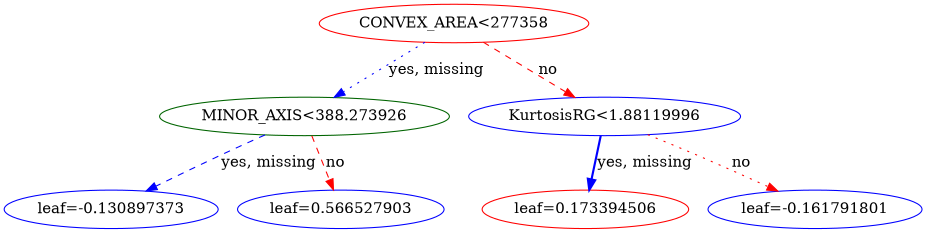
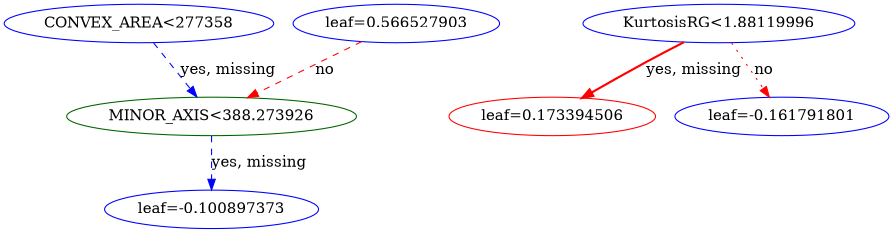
node "CONVEX_AREA<277358": color red -> blue
edge "CONVEX_AREA<277358" -> "MINOR_AXIS<388.273926": style dotted -> dashed
edge "CONVEX_AREA<277358" -> "KurtosisRG<1.88119996": removed, label "no"
edge "MINOR_AXIS<388.273926" -> "leaf=0.566527903": reversed
edge "KurtosisRG<1.88119996" -> "leaf=0.173394506": color #0000ff -> #ff0000
node "leaf=-0.130897373": label "leaf=-0.130897373" -> "leaf=-0.100897373"
